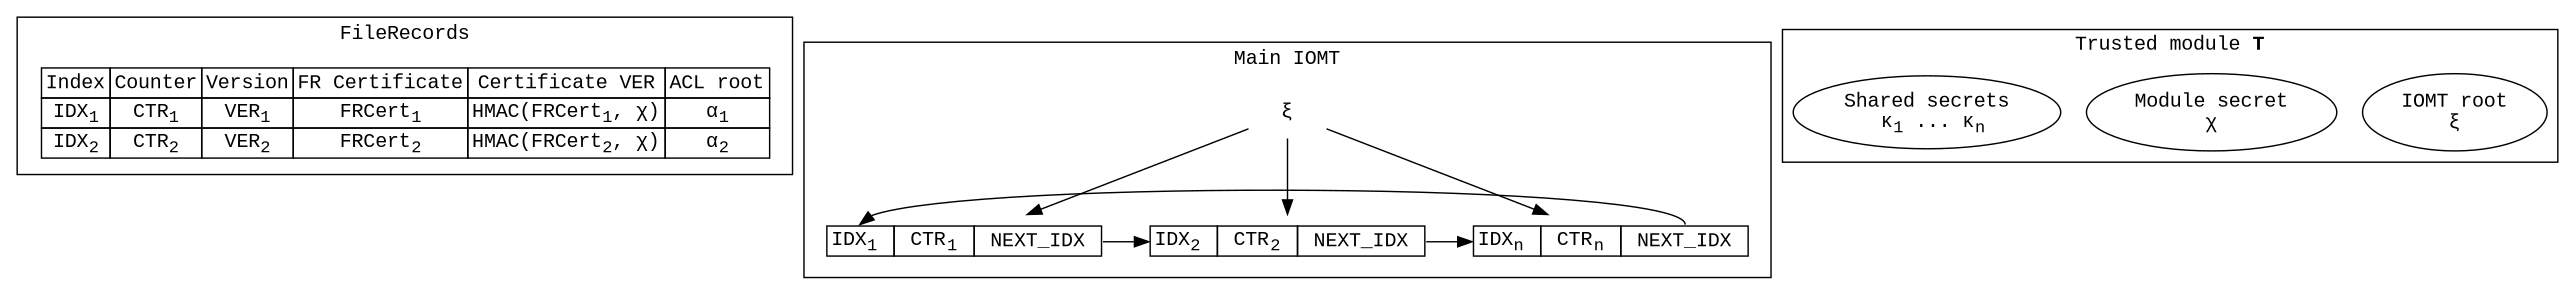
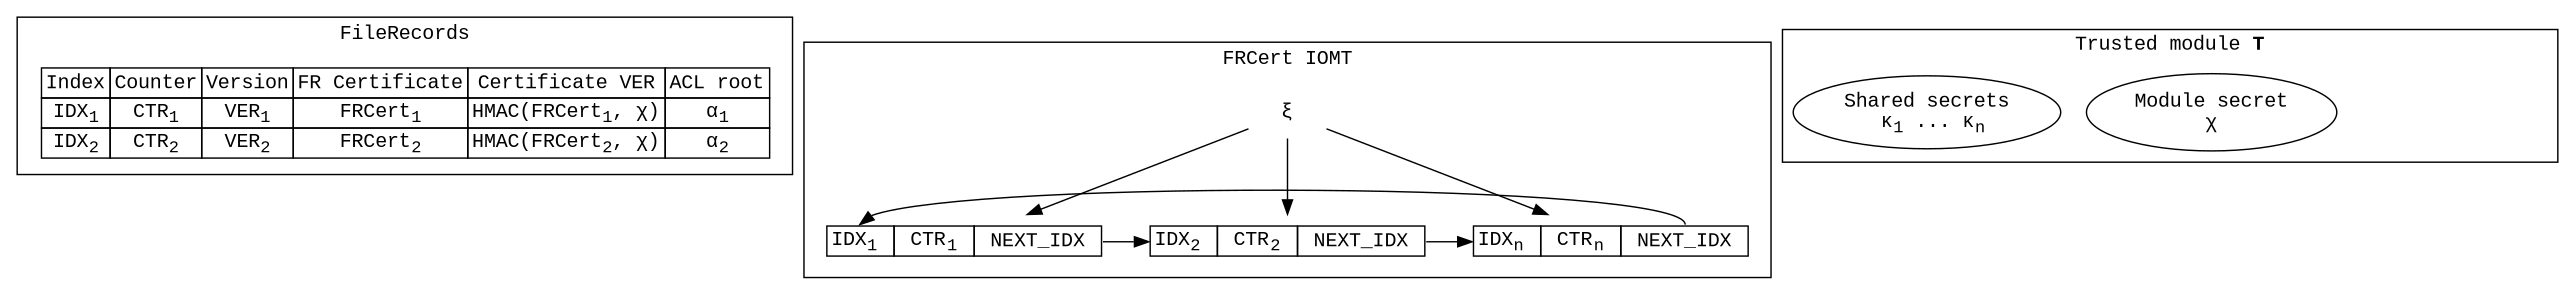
cluster "Main IOMT": label "Main IOMT" -> "FRCert IOMT"
node "IOMT root": removed
